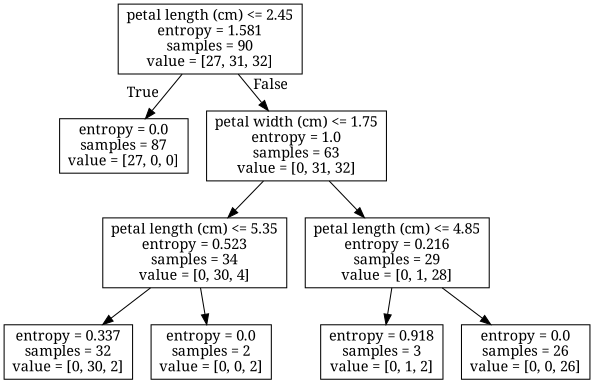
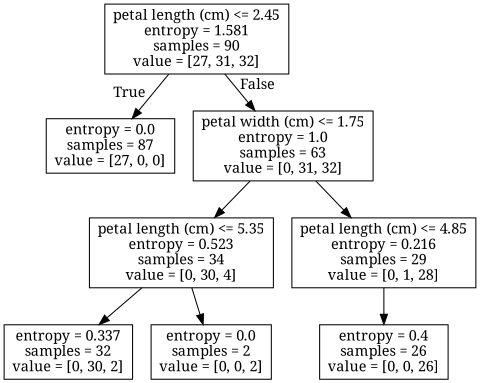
node "entropy = 0.918 samples = 3 value = [0, 1, 2]": removed
node "entropy = 0.0 samples = 26 value = [0, 0, 26]": label "entropy = 0.0 samples = 26 value = [0, 0, 26]" -> "entropy = 0.4 samples = 26 value = [0, 0, 26]"
